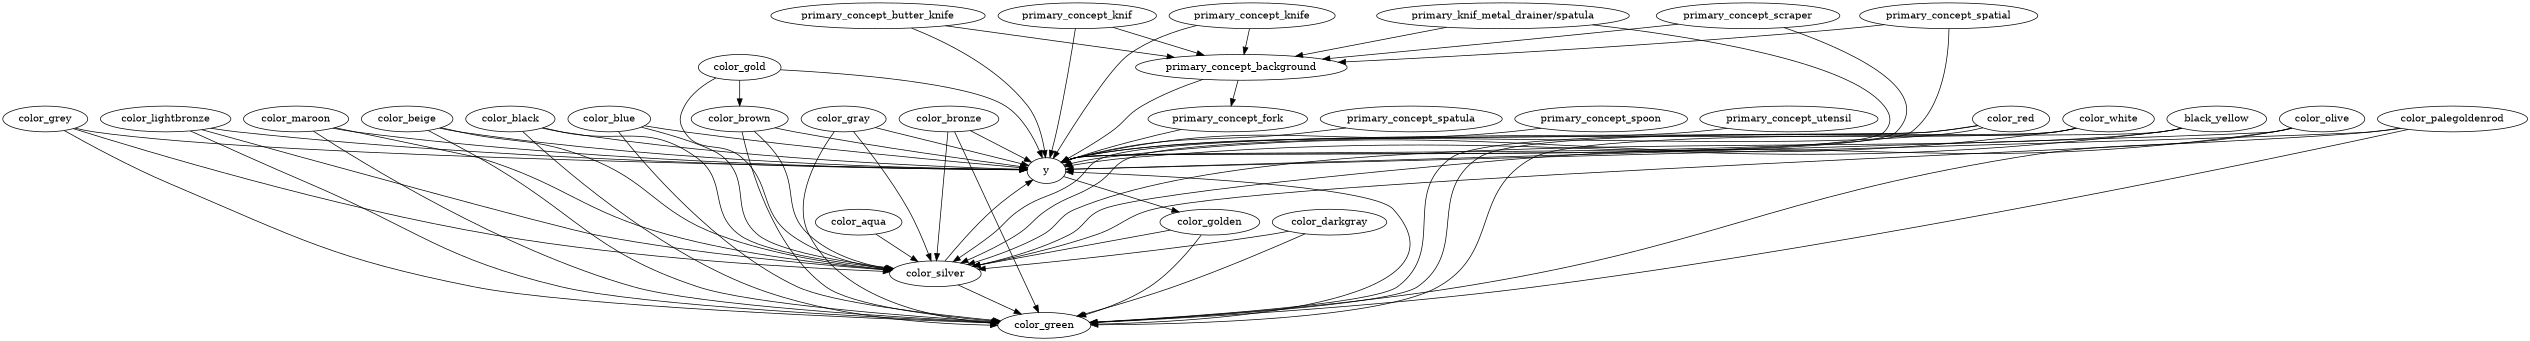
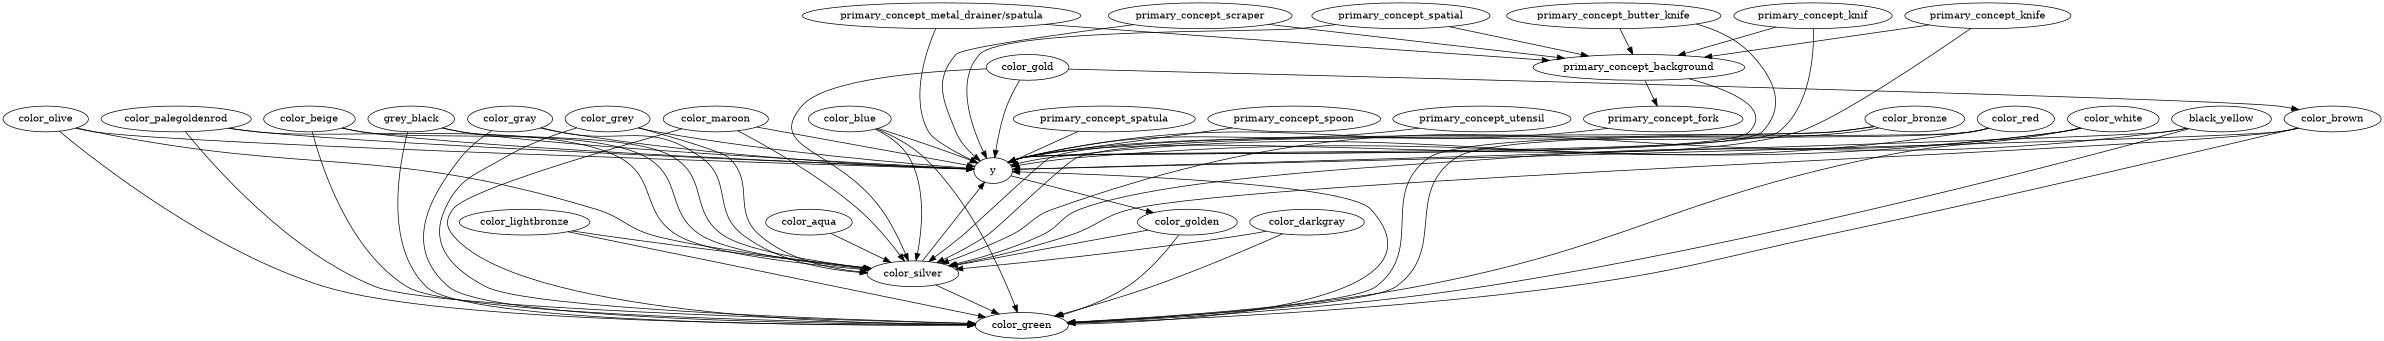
node "primary_knif_metal_drainer/spatula": label "primary_knif_metal_drainer/spatula" -> "primary_concept_metal_drainer/spatula"
node "color_black": label "color_black" -> "grey_black"
edge "color_lightbronze" -> "y": removed
